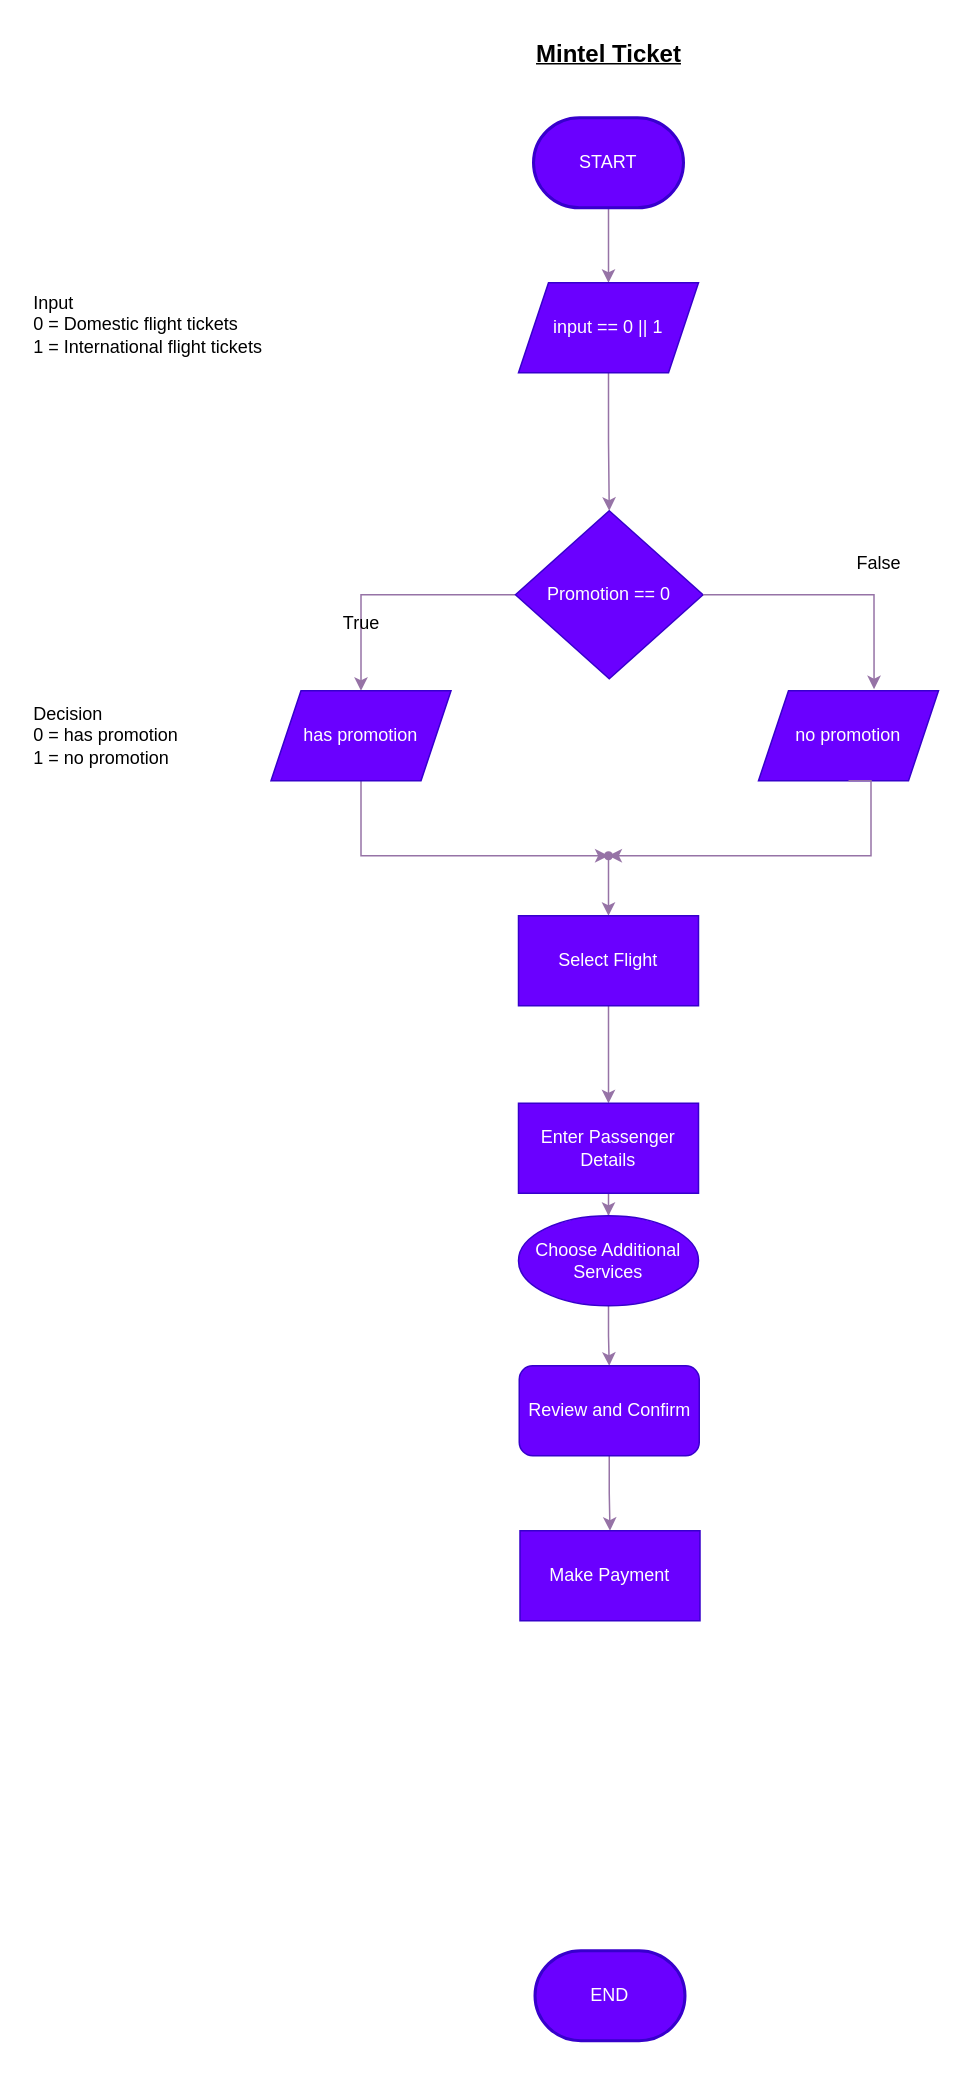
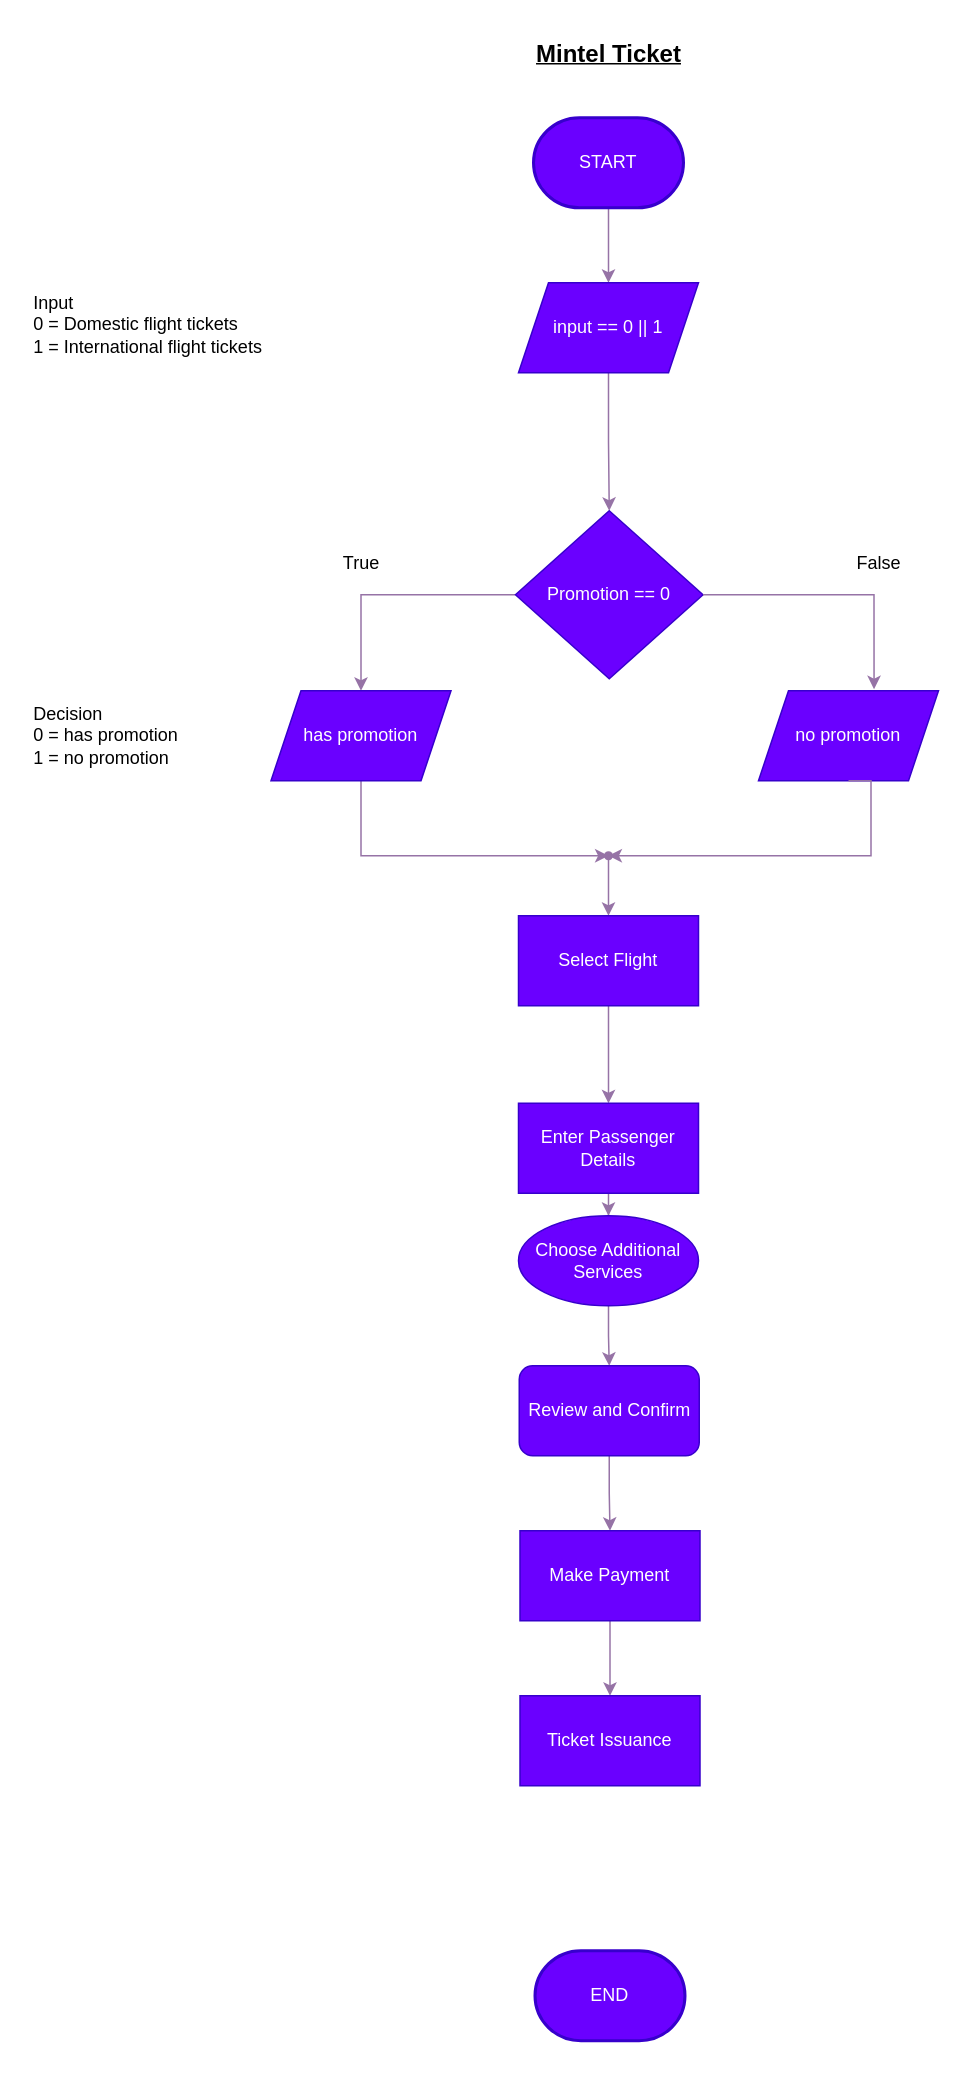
node "True": moved (361, 623) -> (361, 563)
edge "Make Payment" -> "Ticket Issuance": added
node "Ticket Issuance": added
